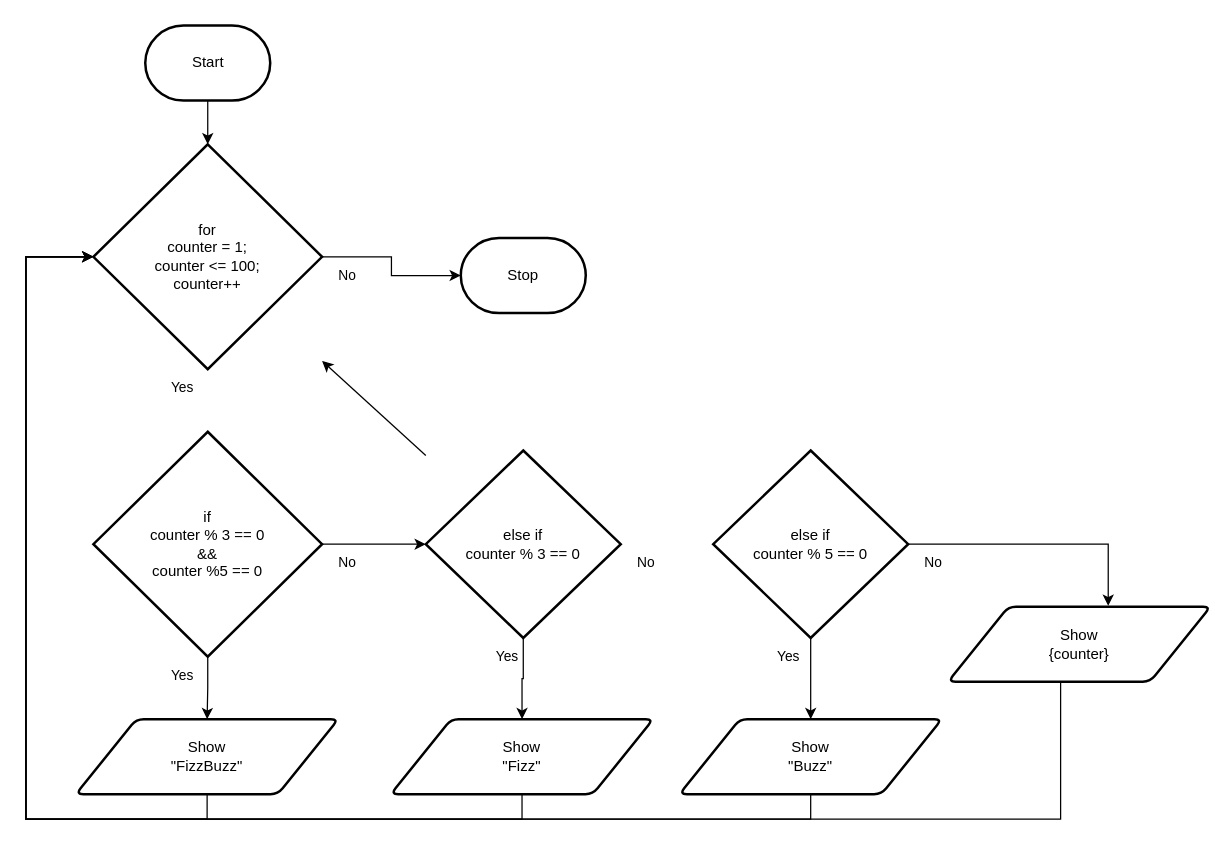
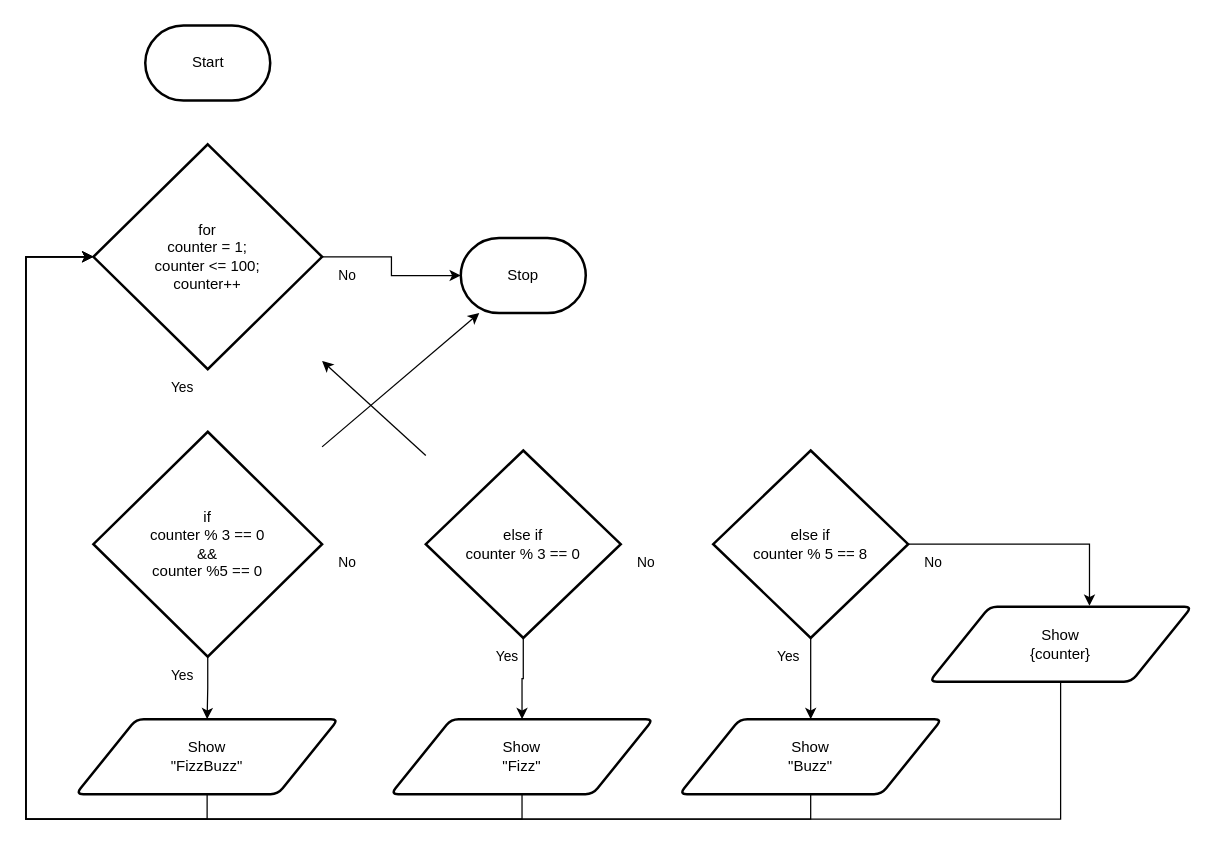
edge "Start" -> "for counter = 1; counter <= 100; counter++": removed
edge "if counter % 3 == 0 && counter %5 == 0" -> "else if counter % 3 == 0": now "if counter % 3 == 0 && counter %5 == 0" -> "Stop"
node "else if counter % 5 == 0": label "else if counter % 5 == 0" -> "else if counter % 5 == 8"
node "Show {counter}": moved (1079, 644) -> (1061, 644)
